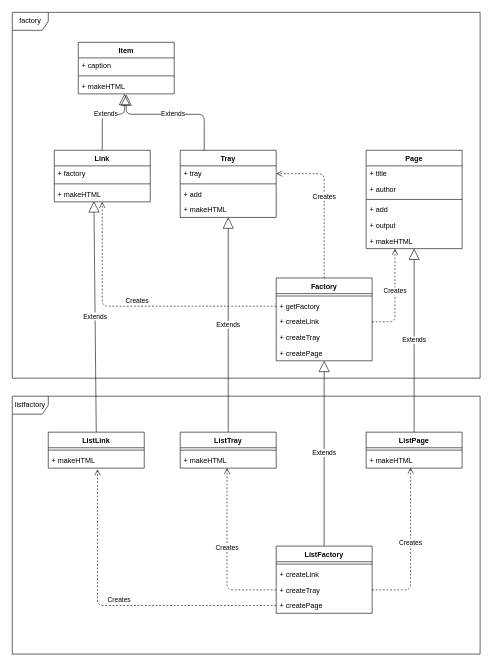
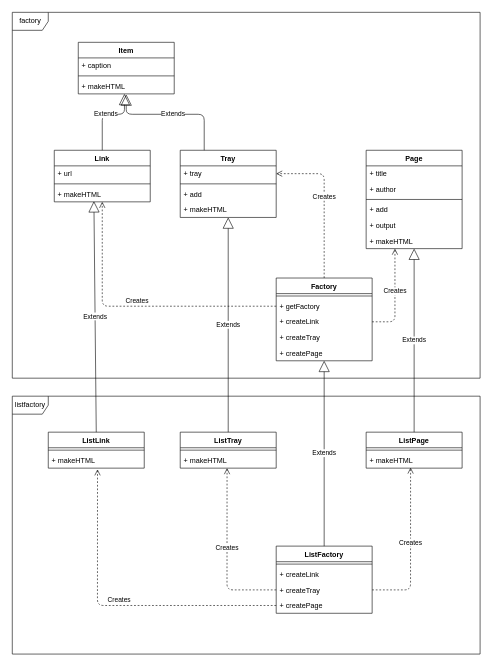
node "+ factory": label "+ factory" -> "+ url"
